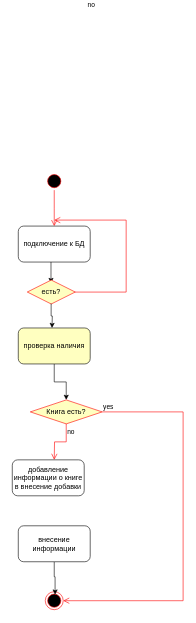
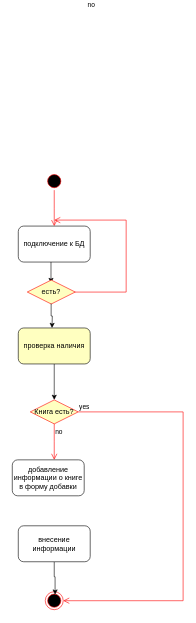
node "Книга есть?": size 72x24 -> 48x24
node "добавление информации о книге в внесение добавки": label "добавление информации о книге в внесение добавки" -> "добавление информации о книге в форму добавки"
